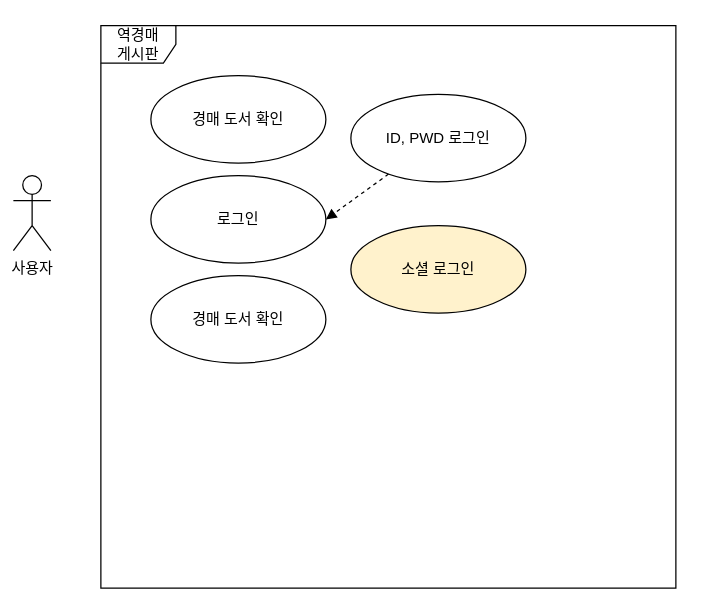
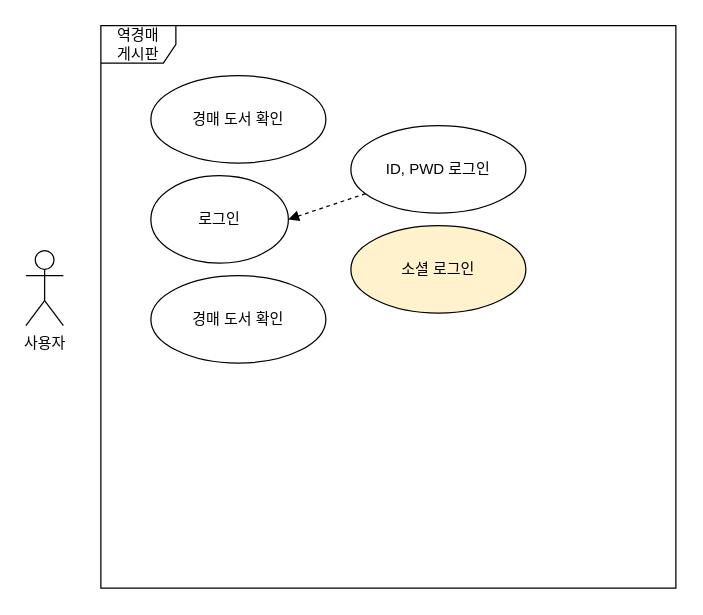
node "ID, PWD 로그인": moved (438, 138) -> (438, 169)
node "사용자": moved (32, 213) -> (44, 288)
node "로그인": size 175x88 -> 138x88
